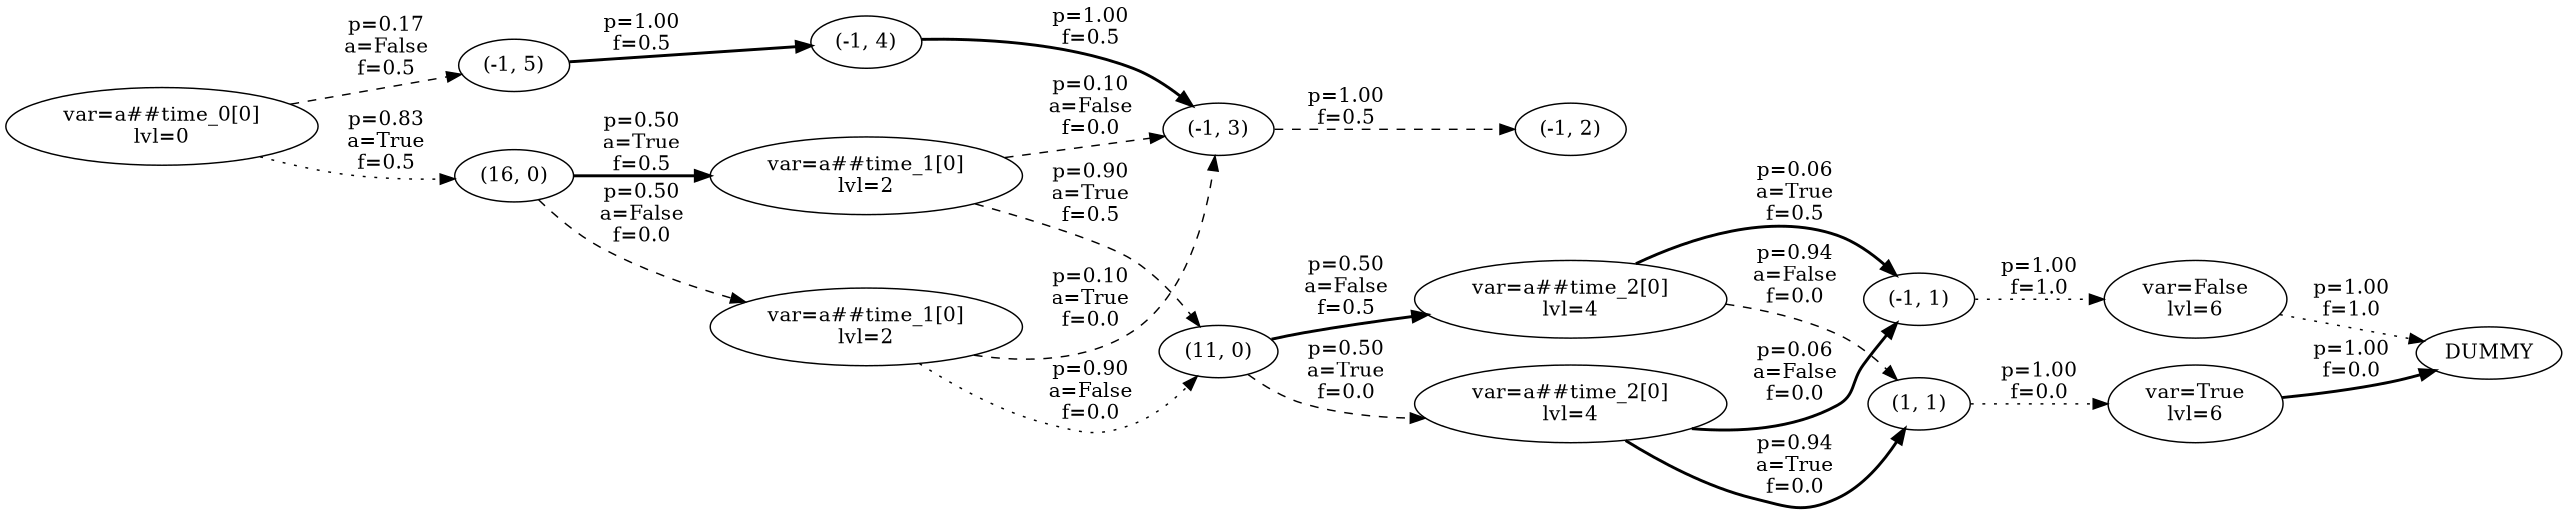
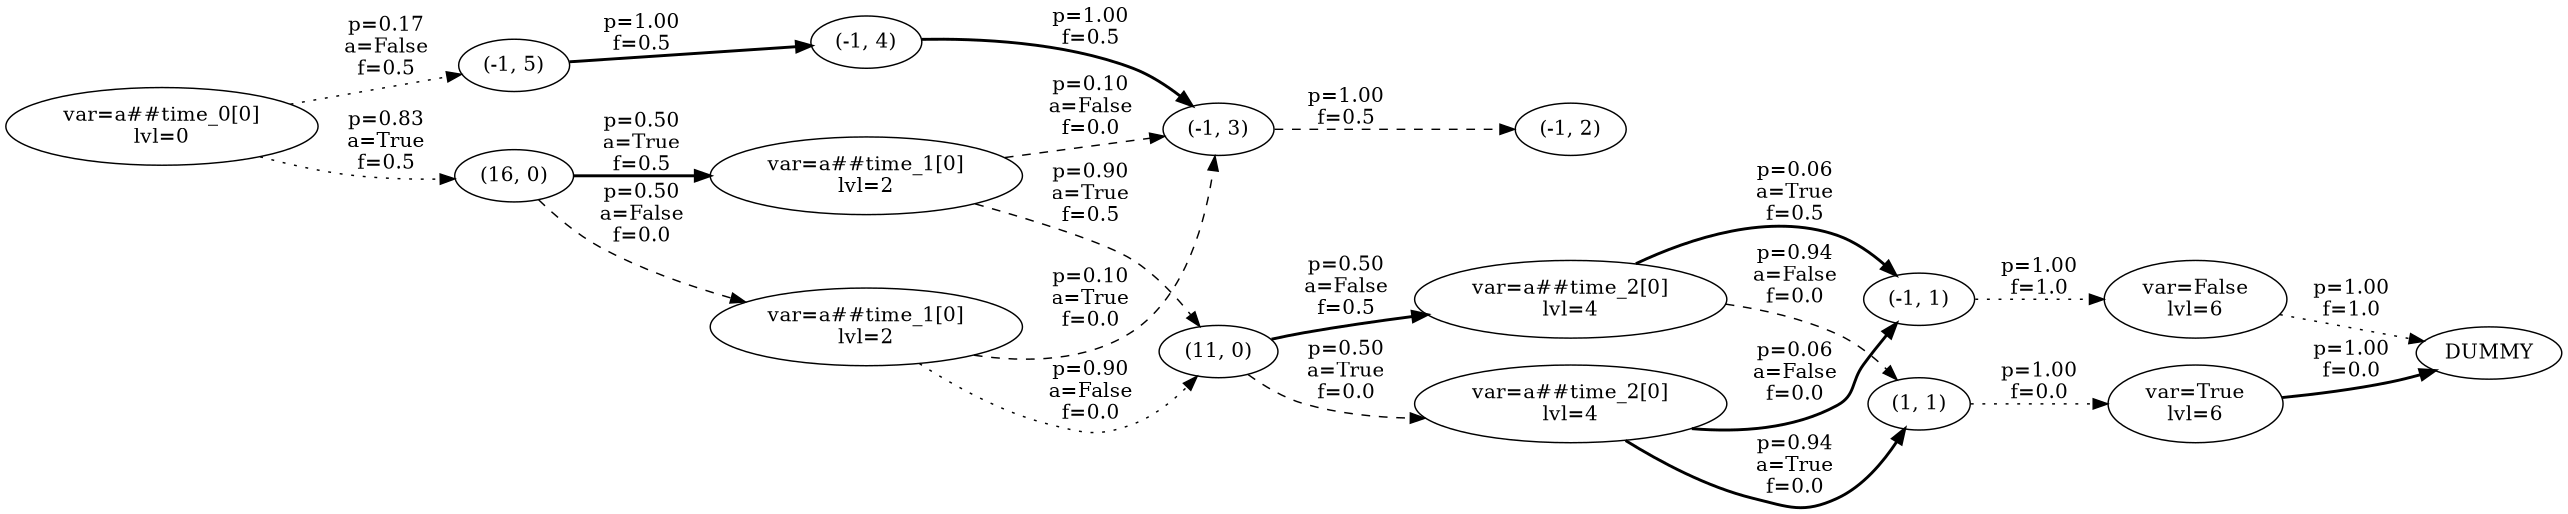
edge "var=a##time_0[0] lvl=0" -> "(-1, 5)": style dashed -> dotted
